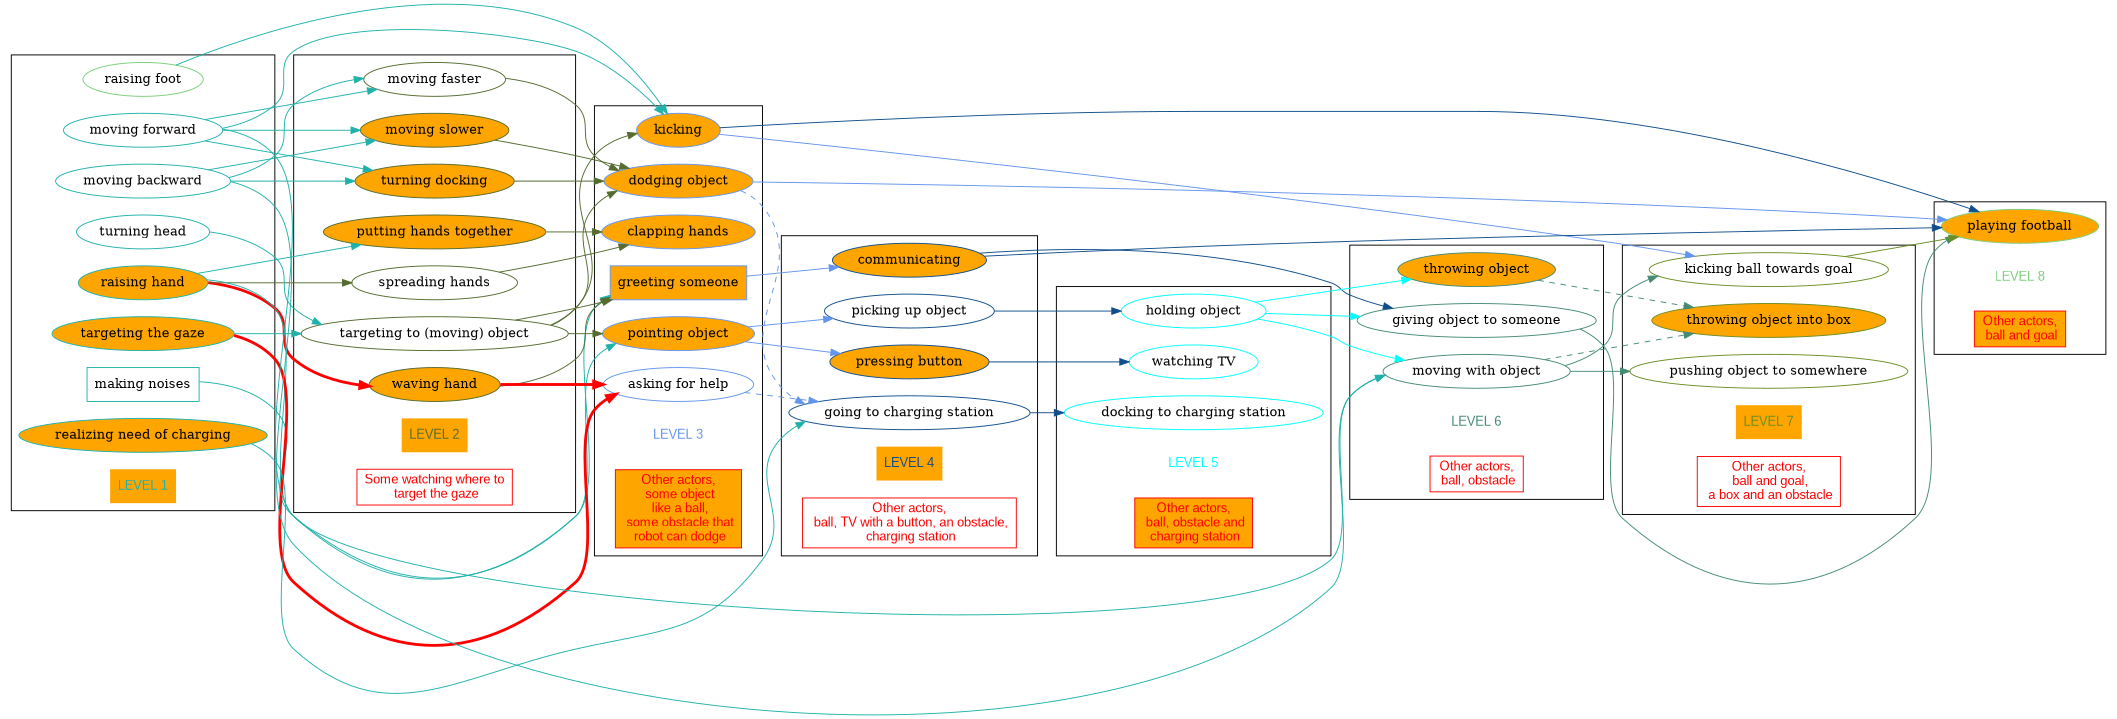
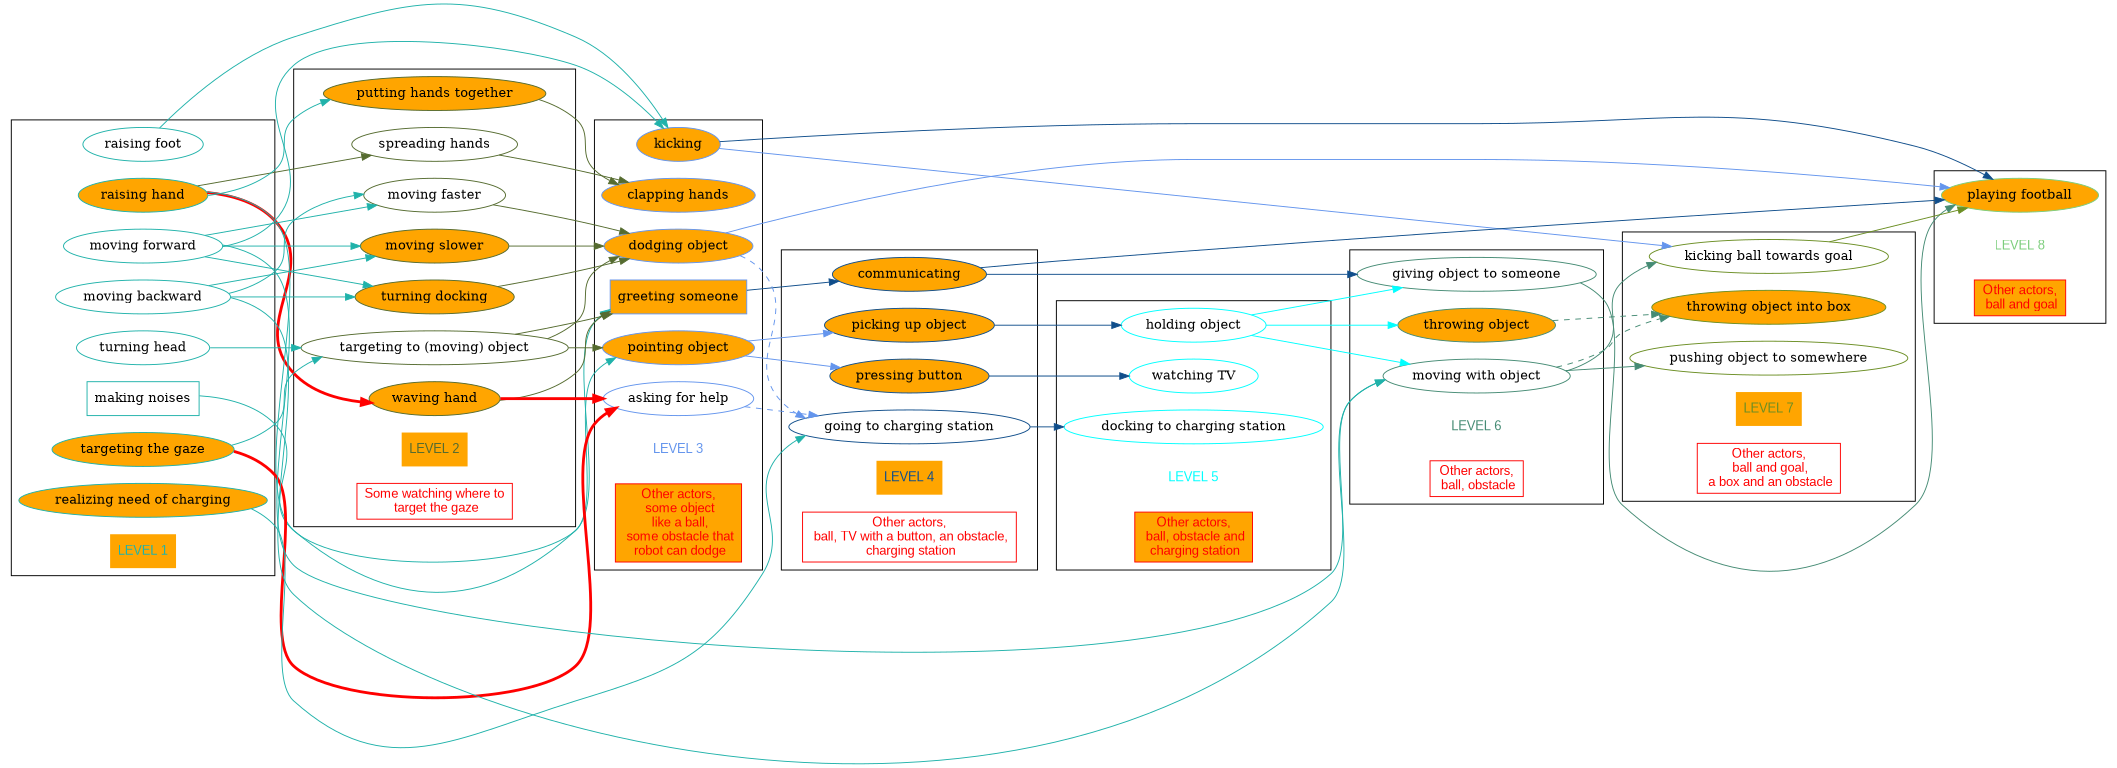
node "raising foot": color palegreen3 -> lightseagreen
edge "targeting to (moving) object" -> "kicking": removed
edge "greeting someone" -> "communicating": color cornflowerblue -> dodgerblue4
node "picking up object": fillcolor white -> orange
